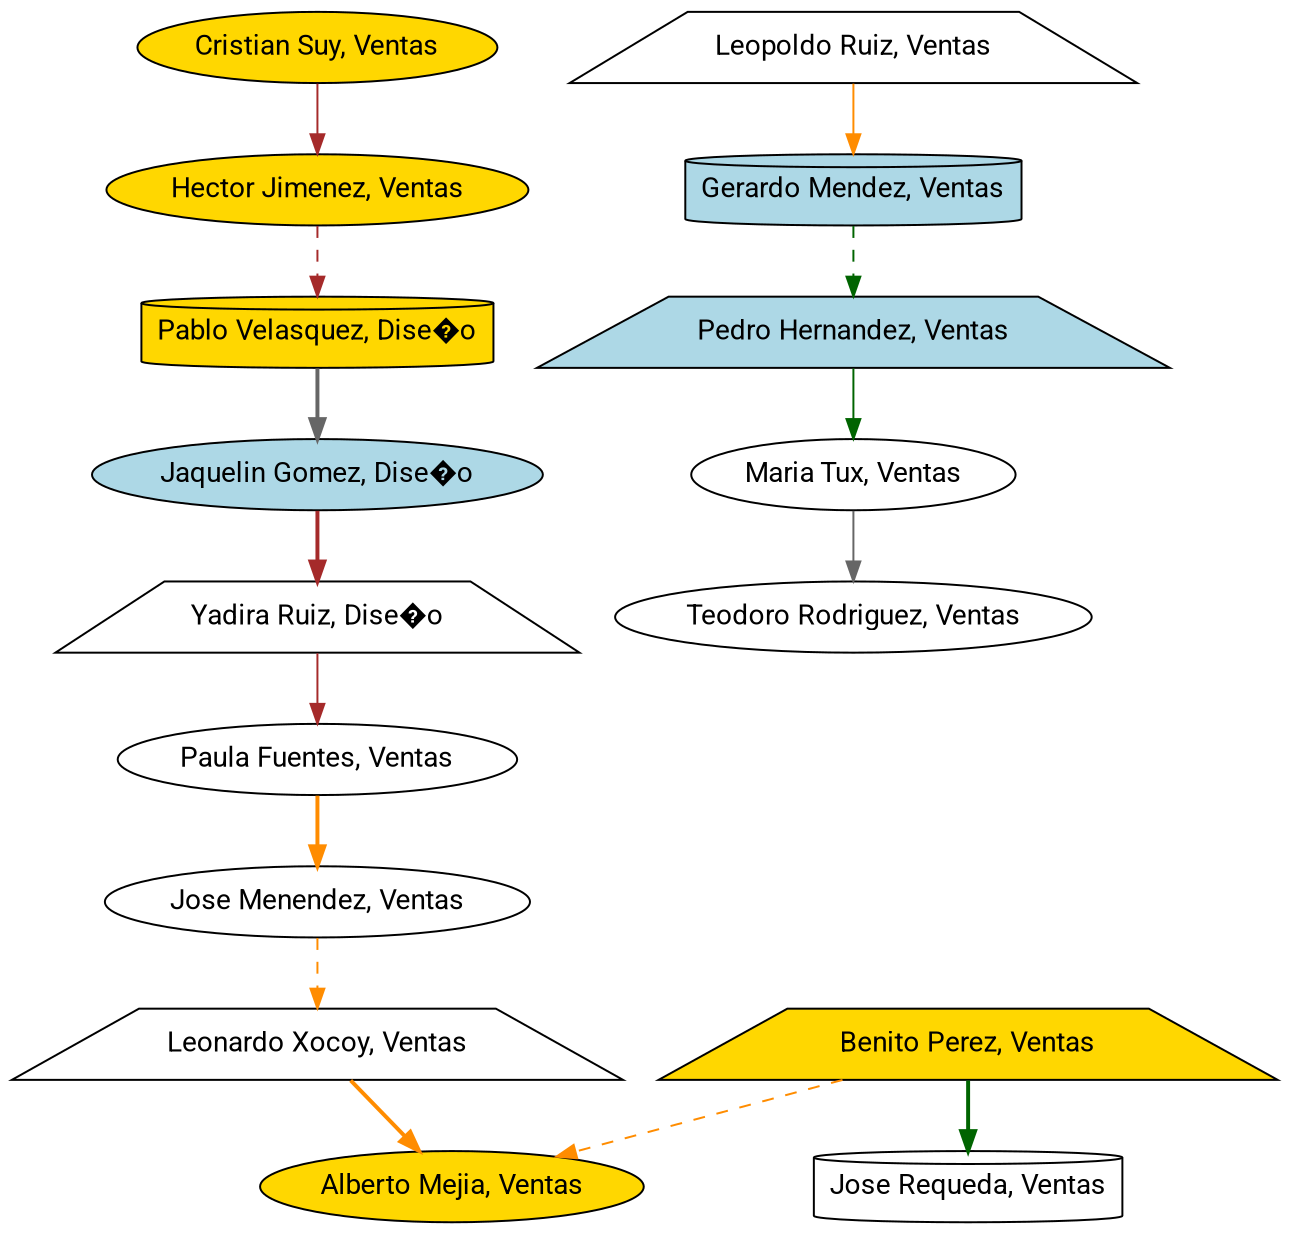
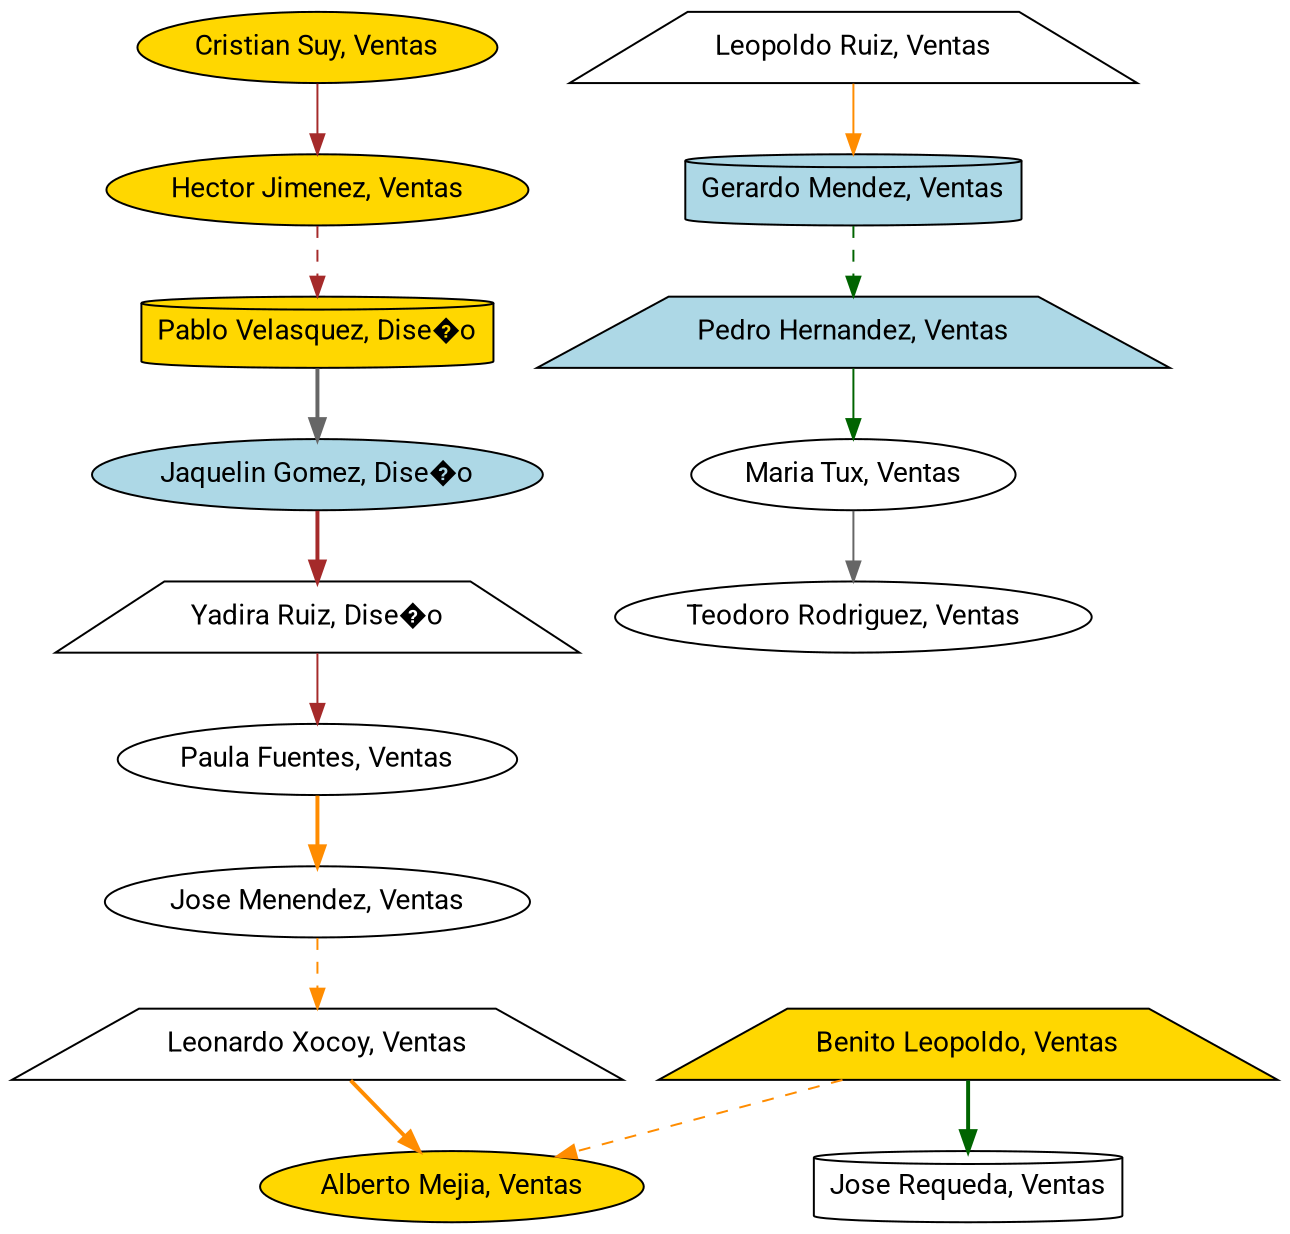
node "Benito Perez, Ventas": label "Benito Perez, Ventas" -> "Benito Leopoldo, Ventas"
